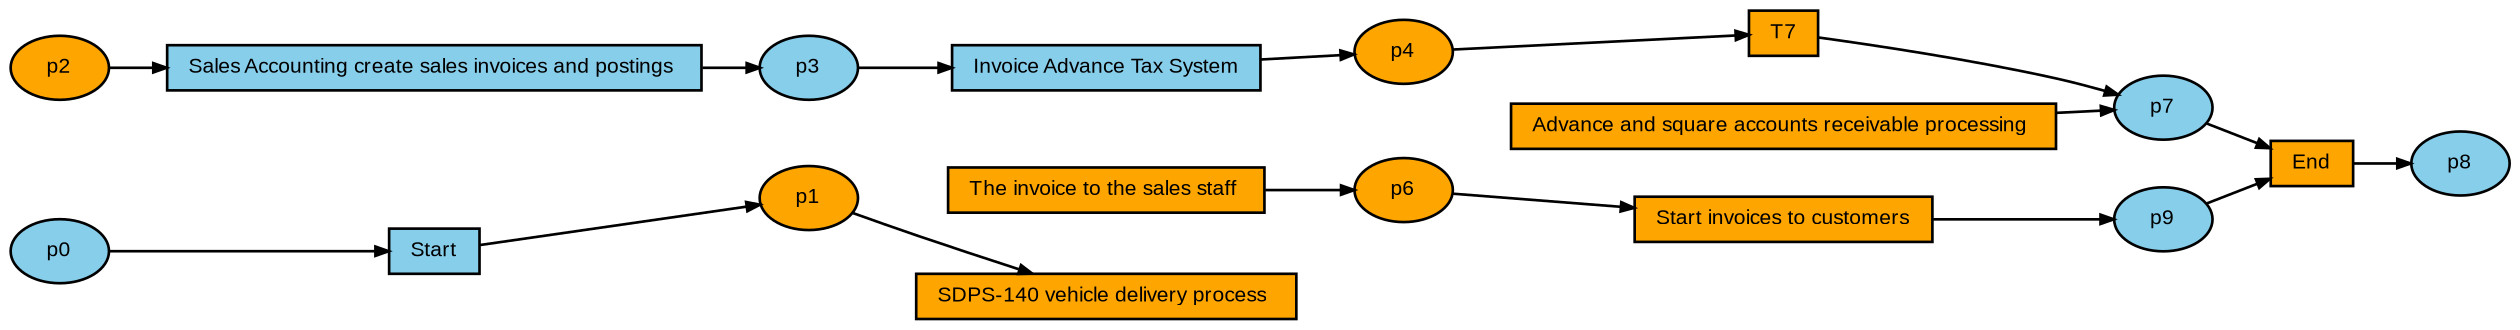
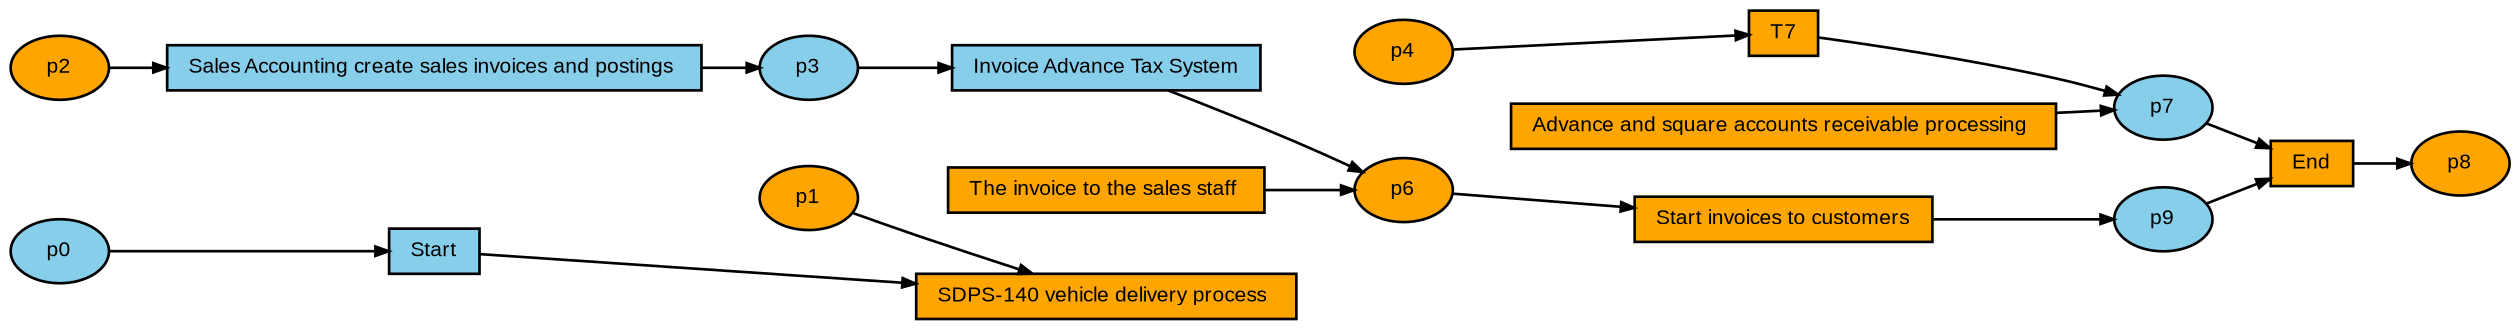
edge "Invoice Advance Tax System" -> "p4": now "Invoice Advance Tax System" -> "p6"
node "p8": fillcolor skyblue -> orange
edge "Start" -> "p1": now "Start" -> "SDPS-140 vehicle delivery process"
